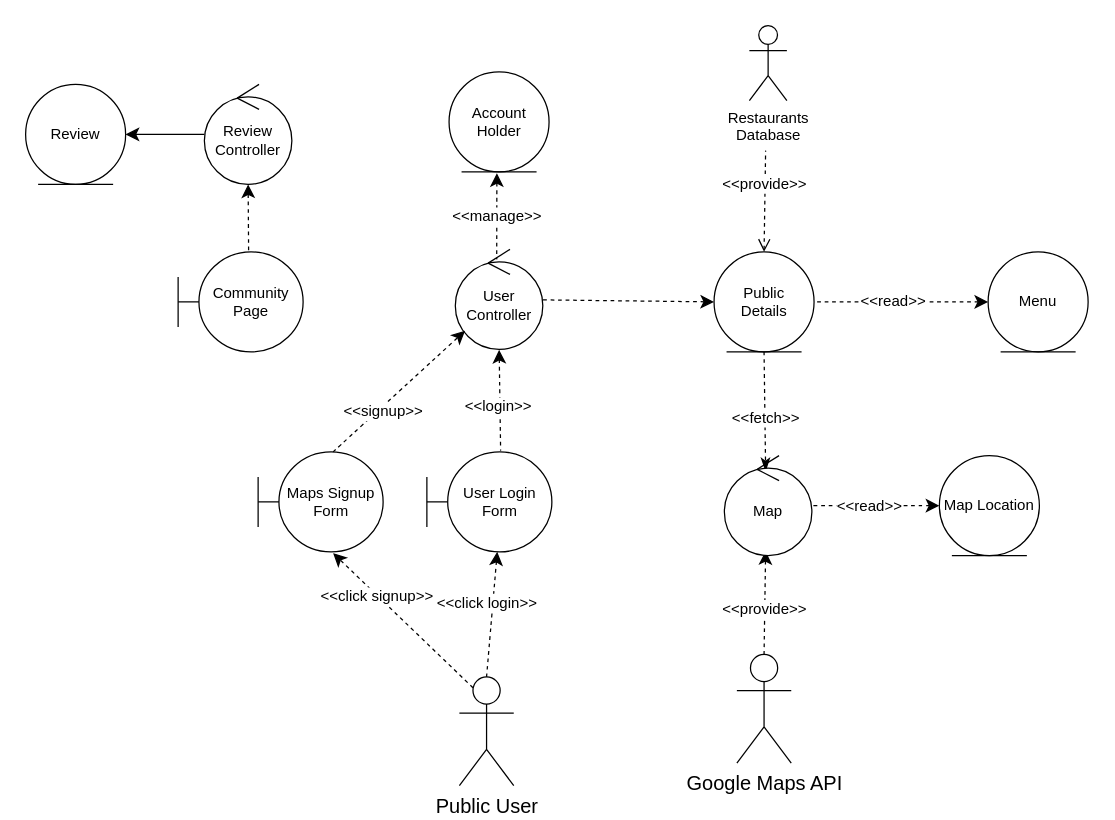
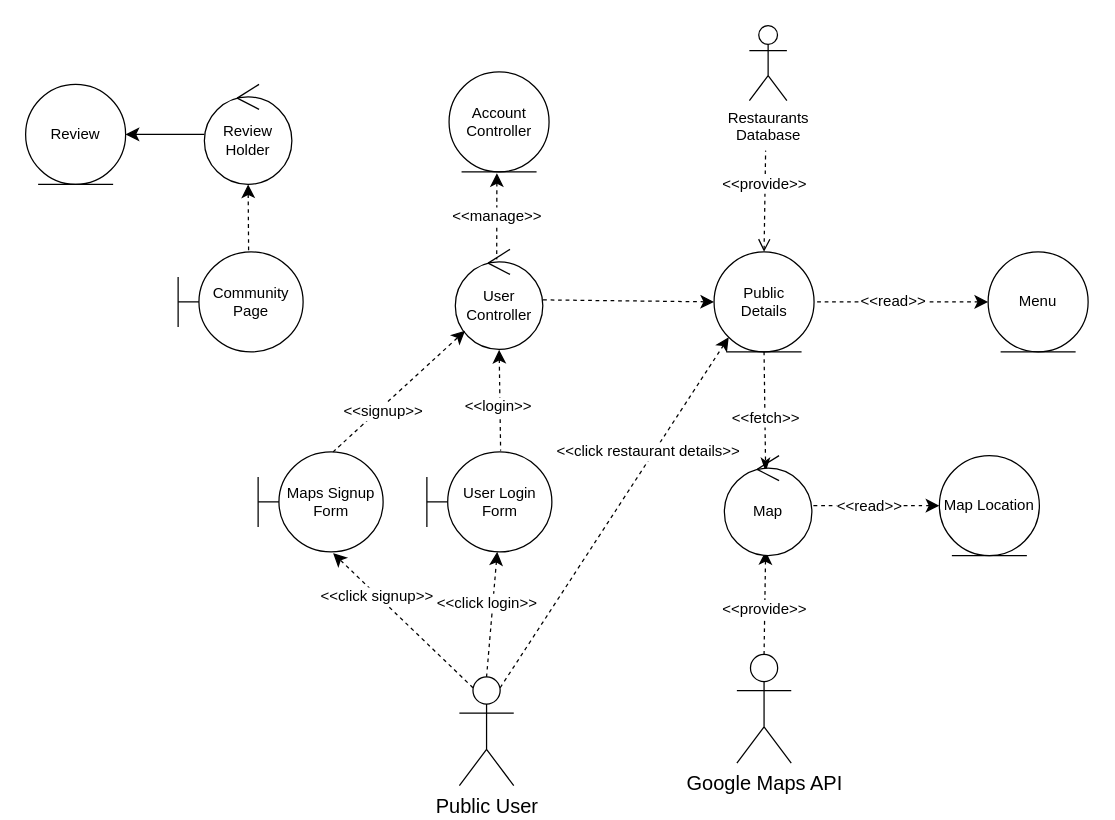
node "Account Holder": label "Account Holder" -> "Account Controller"
node "Review Controller": label "Review Controller" -> "Review Holder"
edge "Public User" -> "Public Details": added, label "<<click restaurant details>>"
